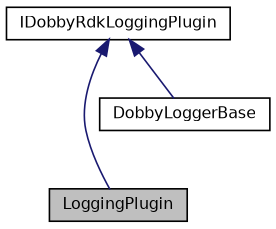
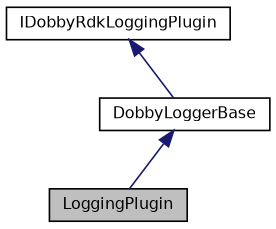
edge "LoggingPlugin" -> "IDobbyRdkLoggingPlugin": now "LoggingPlugin" -> "DobbyLoggerBase"
